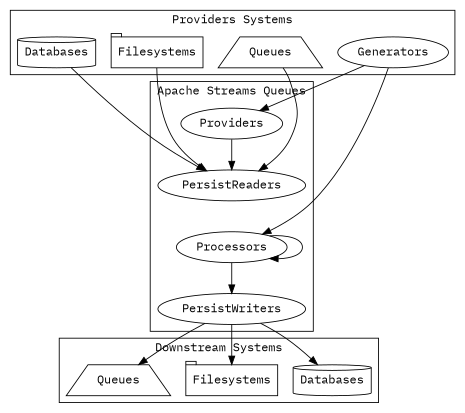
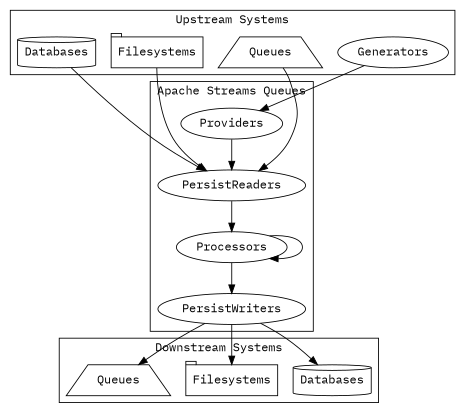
cluster "Providers Systems": label "Providers Systems" -> "Upstream Systems"
edge "Generators" -> "Processors": now "PersistReaders" -> "Processors"
